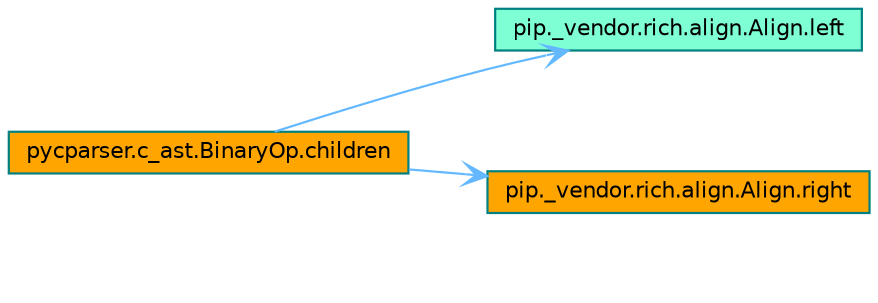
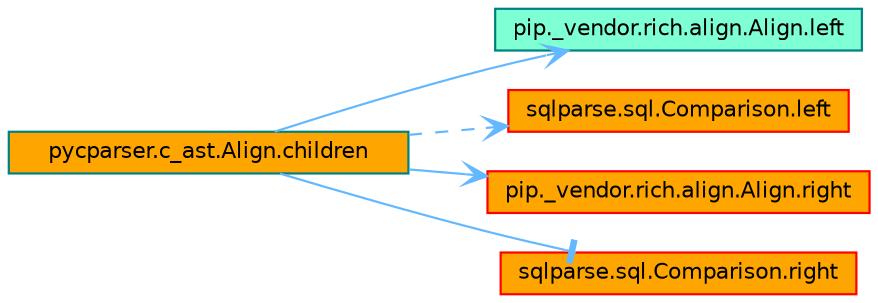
node "sqlparse.sql.Comparison.left": added
node "pycparser.c_ast.BinaryOp.children": label "pycparser.c_ast.BinaryOp.children" -> "pycparser.c_ast.Align.children"
node "pip._vendor.rich.align.Align.right": color teal -> red
node "sqlparse.sql.Comparison.right": added
